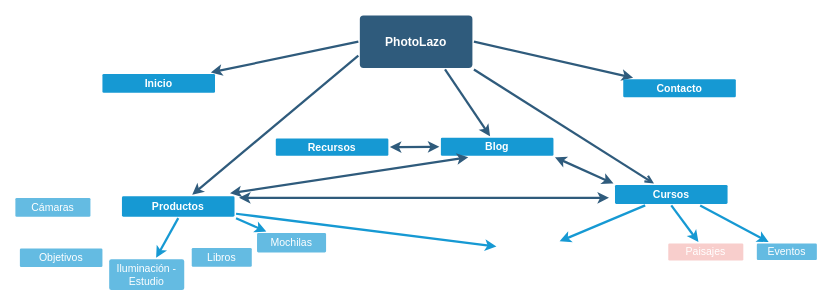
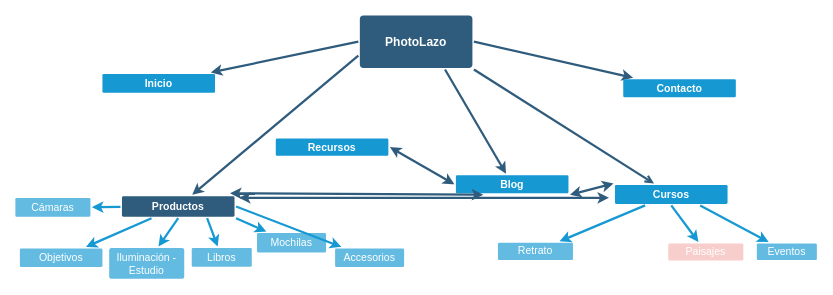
node "Blog": moved (497, 147) -> (512, 184)
node "Productos": fillcolor #1699d3 -> #2f5b7c
edge "Productos" -> "Cámaras": added
edge "Productos" -> "Accesorios": added
edge "Productos" -> "Libros": added
edge "Productos" -> "Retrato": now "Productos" -> "Objetivos"
node "Retrato": fillcolor #ffffff -> #64bbe2
node "Accesorios": added
node "Iluminación - Estudio": moved (147, 275) -> (147, 263)
